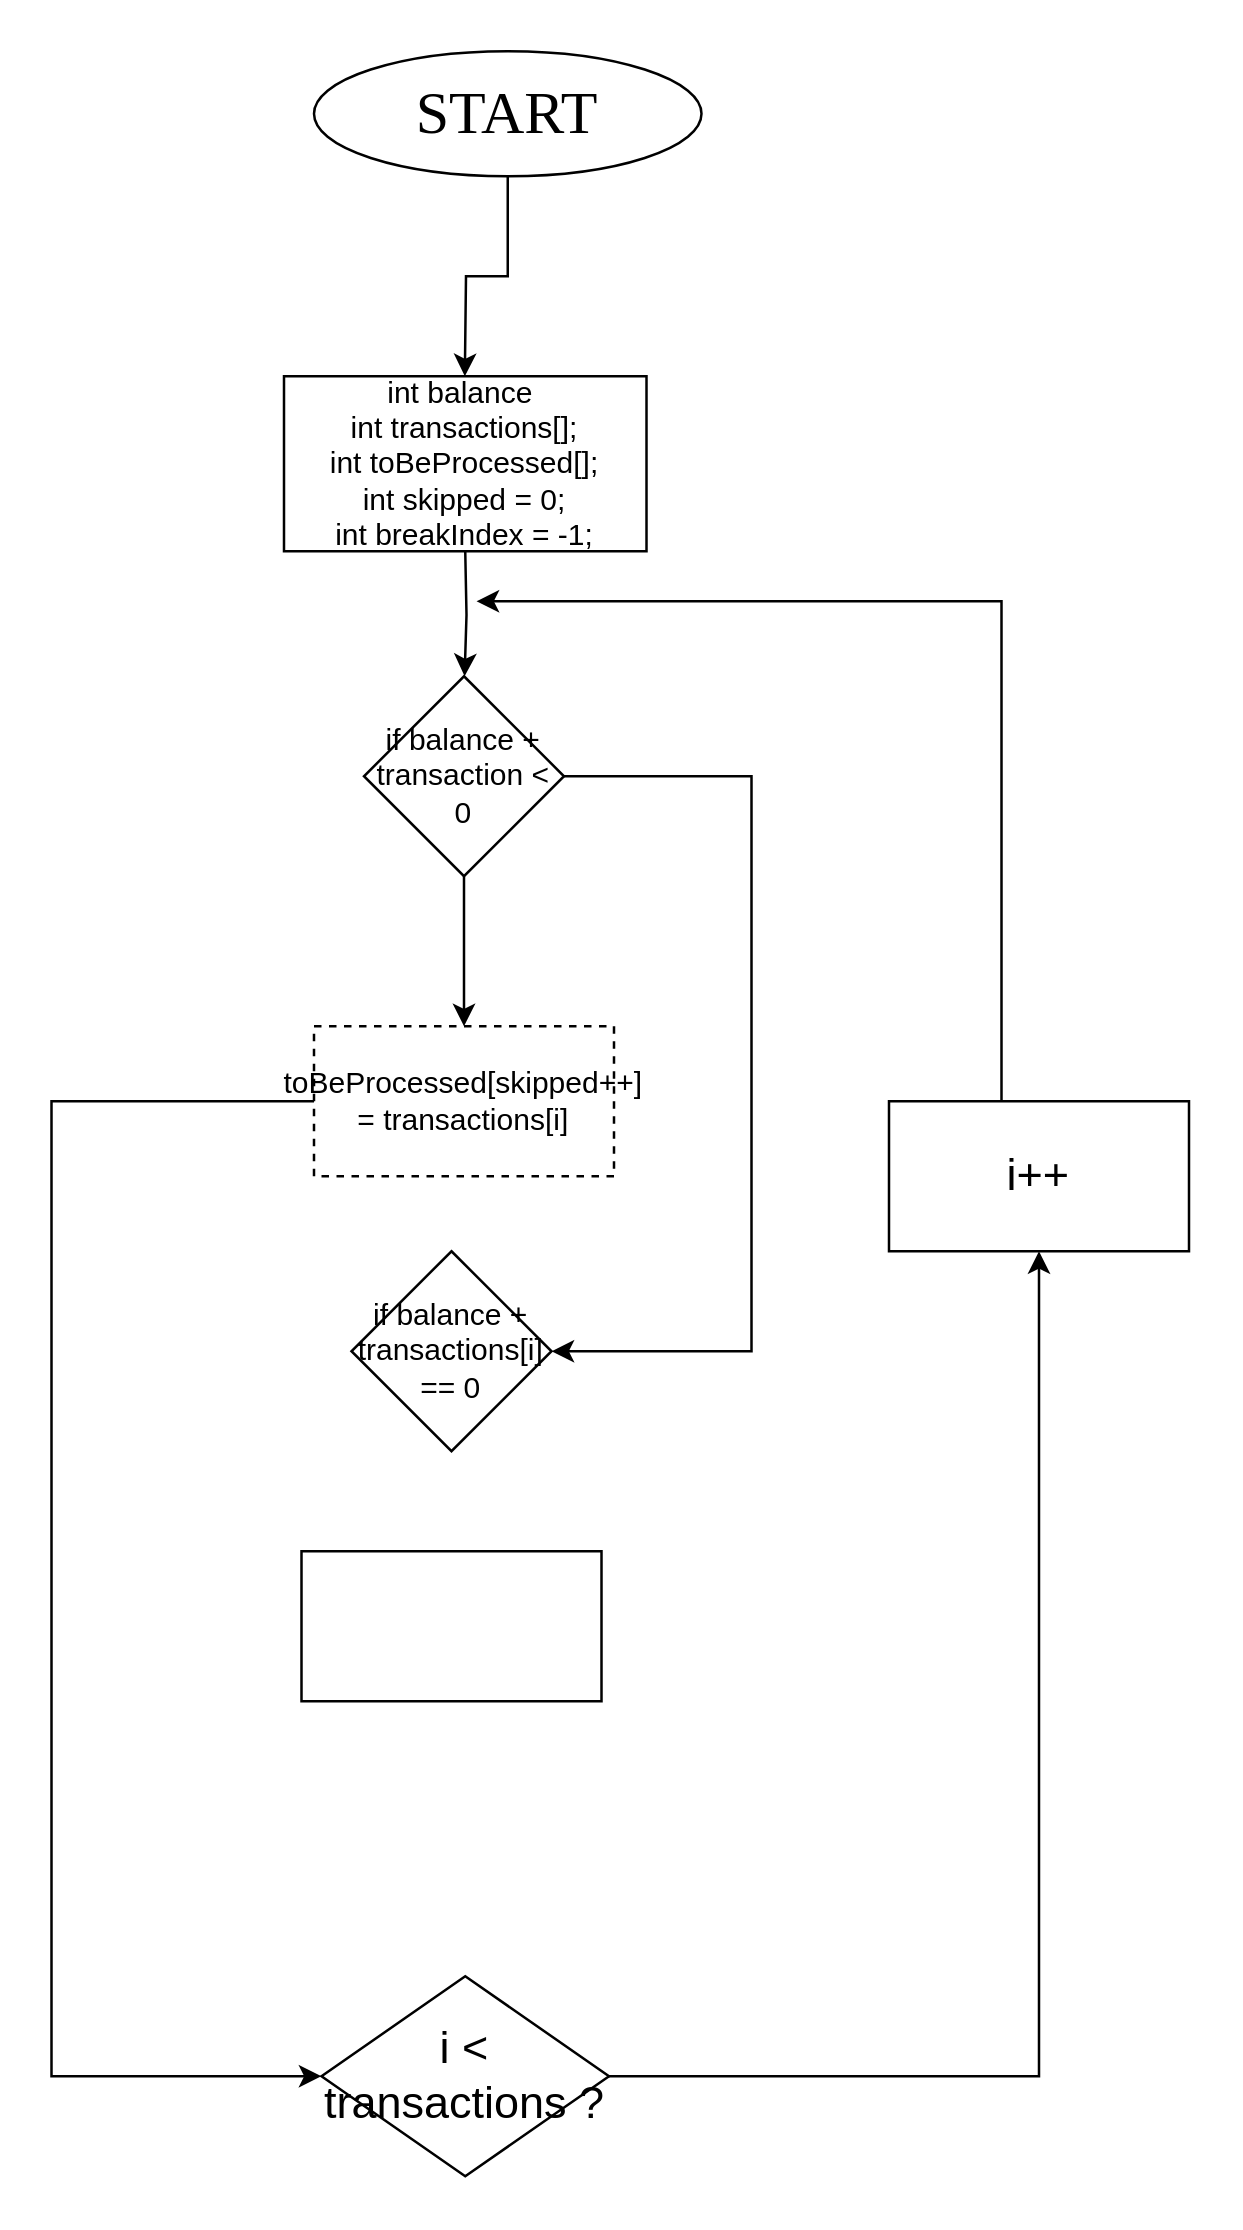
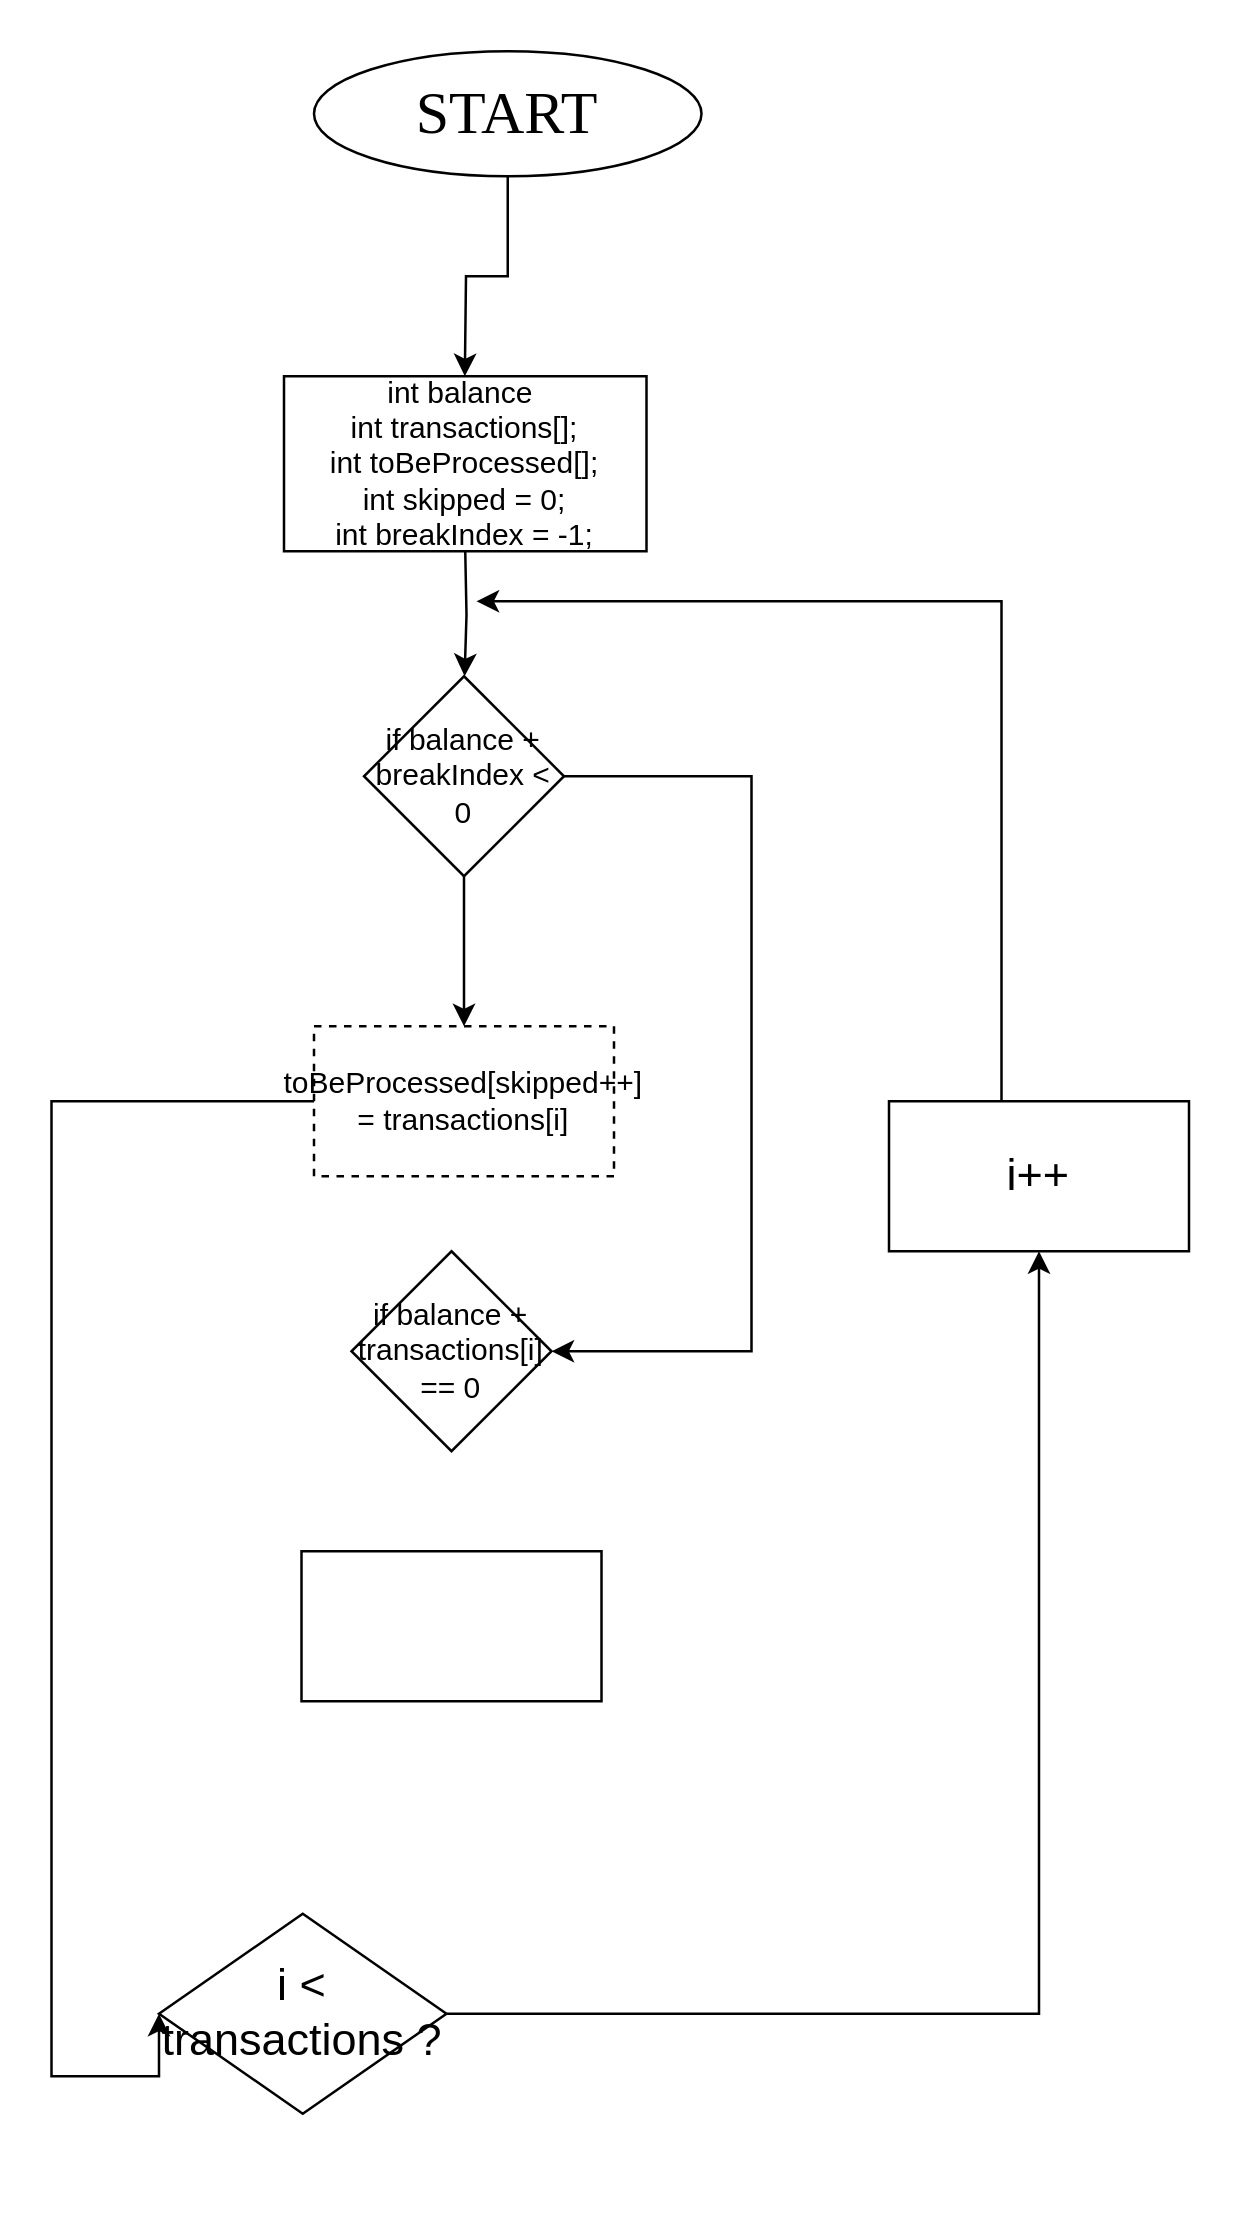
node "if balance + transaction < 0": label "if balance + transaction < 0" -> "if balance + breakIndex < 0"
node "i < transactions ?": moved (465, 2076) -> (303, 2014)
